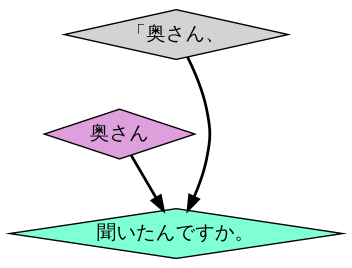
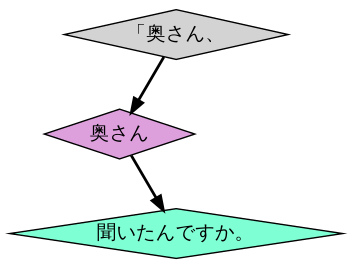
edge "「奥さん、" -> "聞いたんですか。": now "「奥さん、" -> "奥さん"
